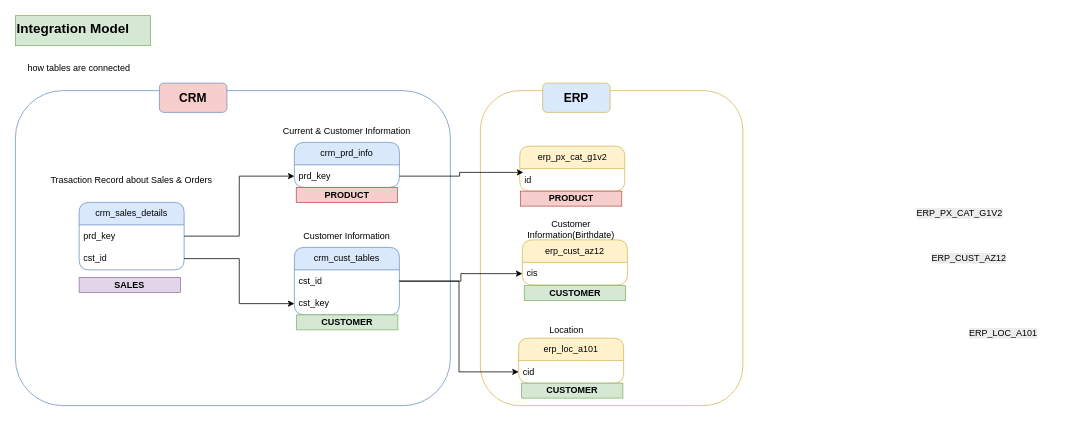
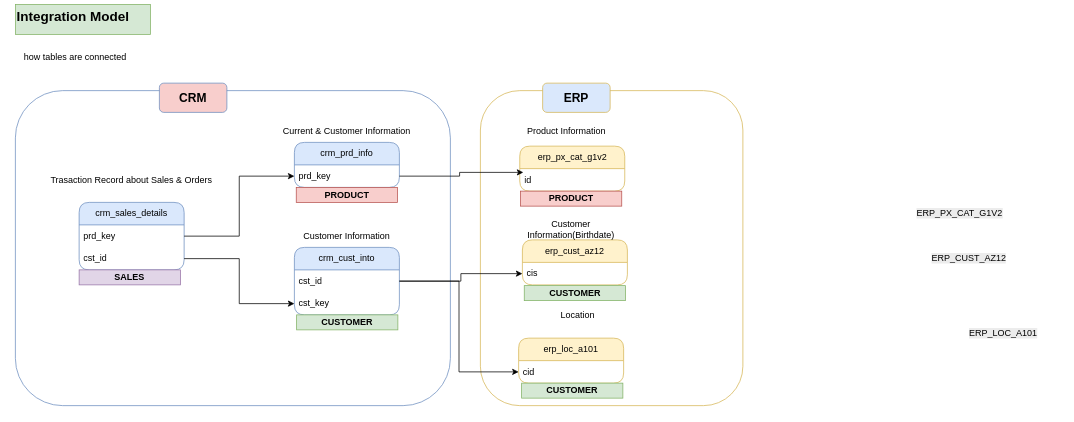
node "Integration Model": moved (83, 30) -> (83, 19)
node "how tables are connected": moved (79, 68) -> (75, 57)
node "Product Information": added
node "crm_cust_tables": label "crm_cust_tables" -> "crm_cust_into"
node "SALES": moved (130, 285) -> (130, 277)
node "Location": moved (567, 330) -> (578, 315)
